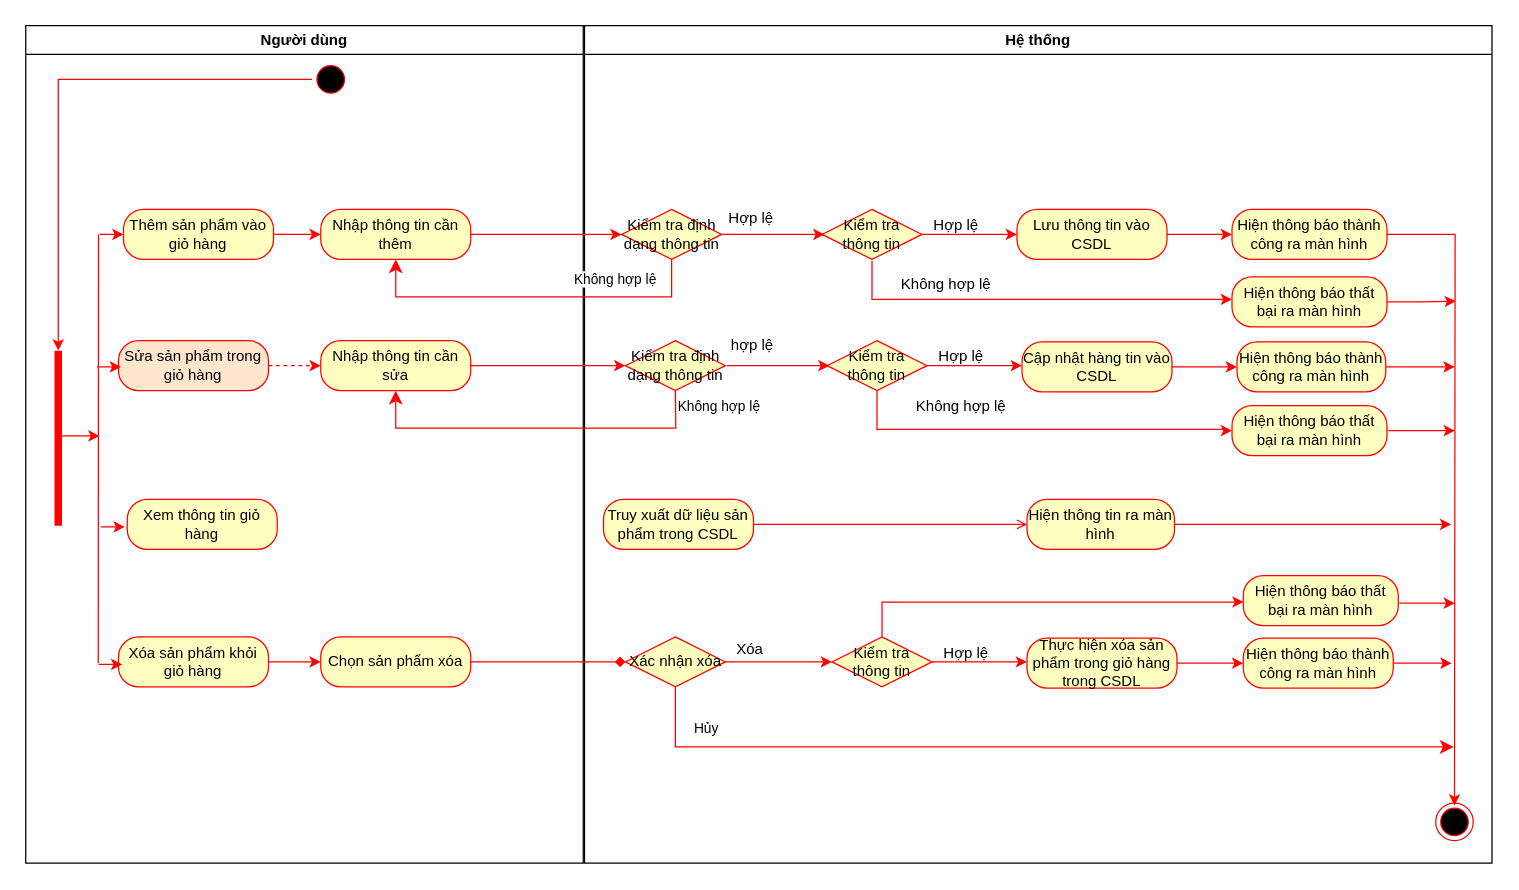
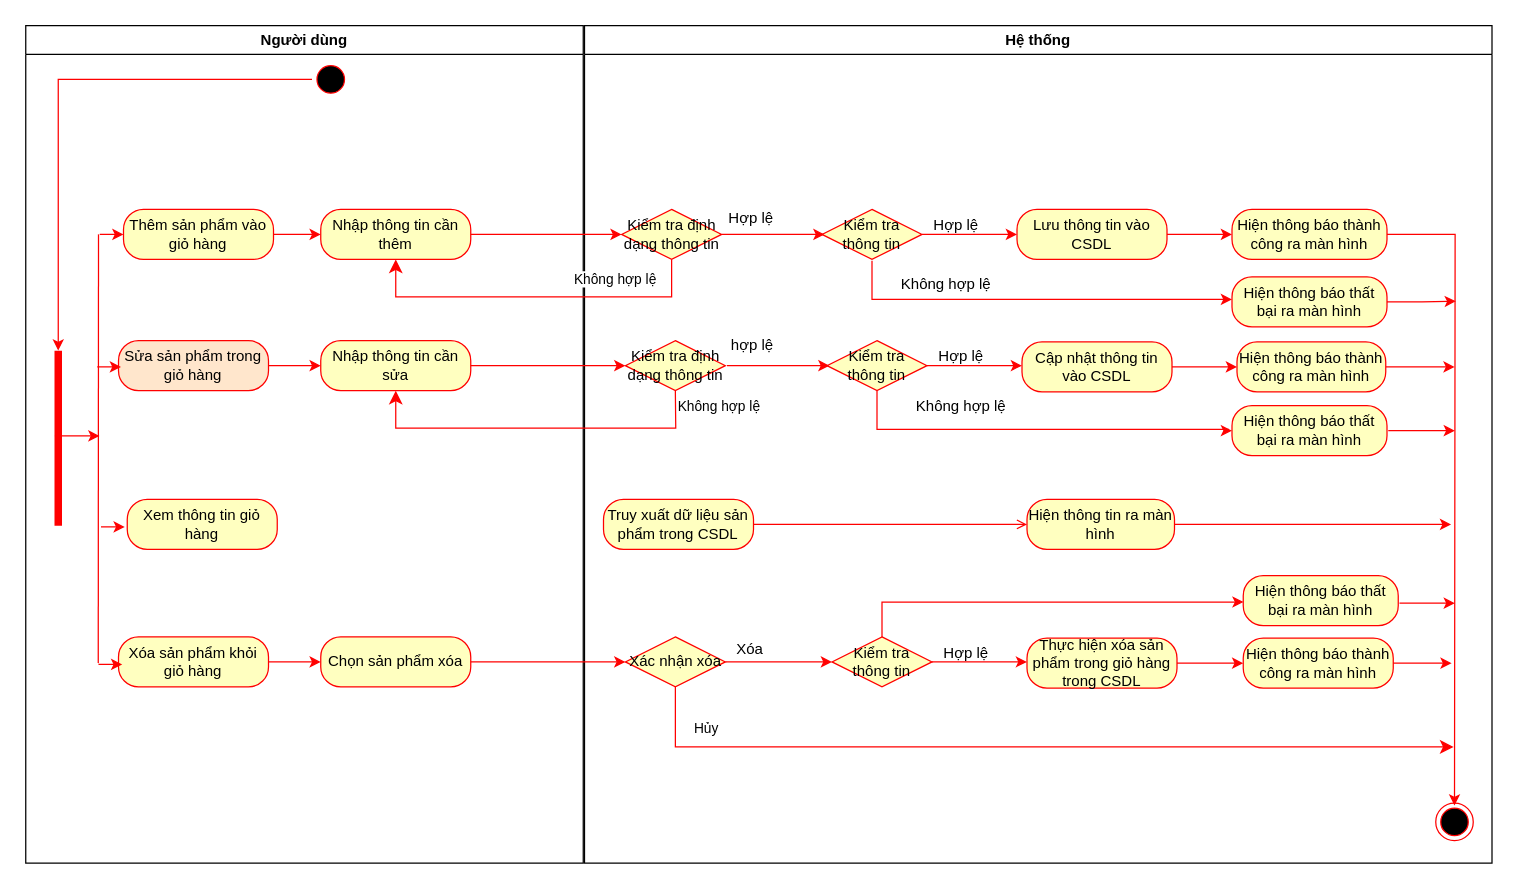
edge "Sửa sản phẩm trong giỏ hàng" -> "Nhập thông tin cần sửa": style dashed -> solid
node "Cập nhật hàng tin vào CSDL": label "Cập nhật hàng tin vào CSDL" -> "Cập nhật thông tin vào CSDL"
edge "Chọn sản phẩm xóa" -> "Xác nhận xóa": arrowhead diamond -> classic
